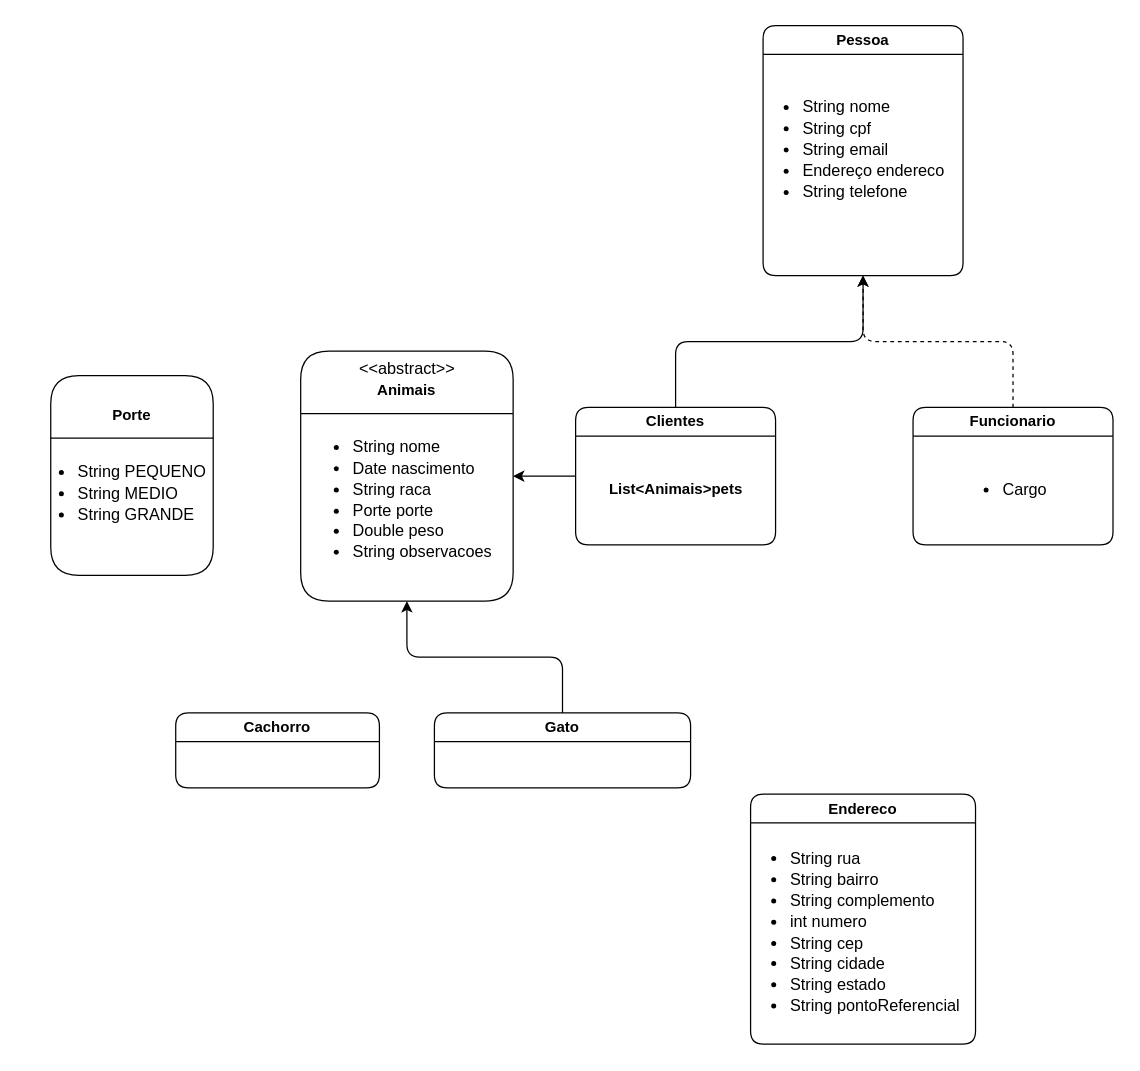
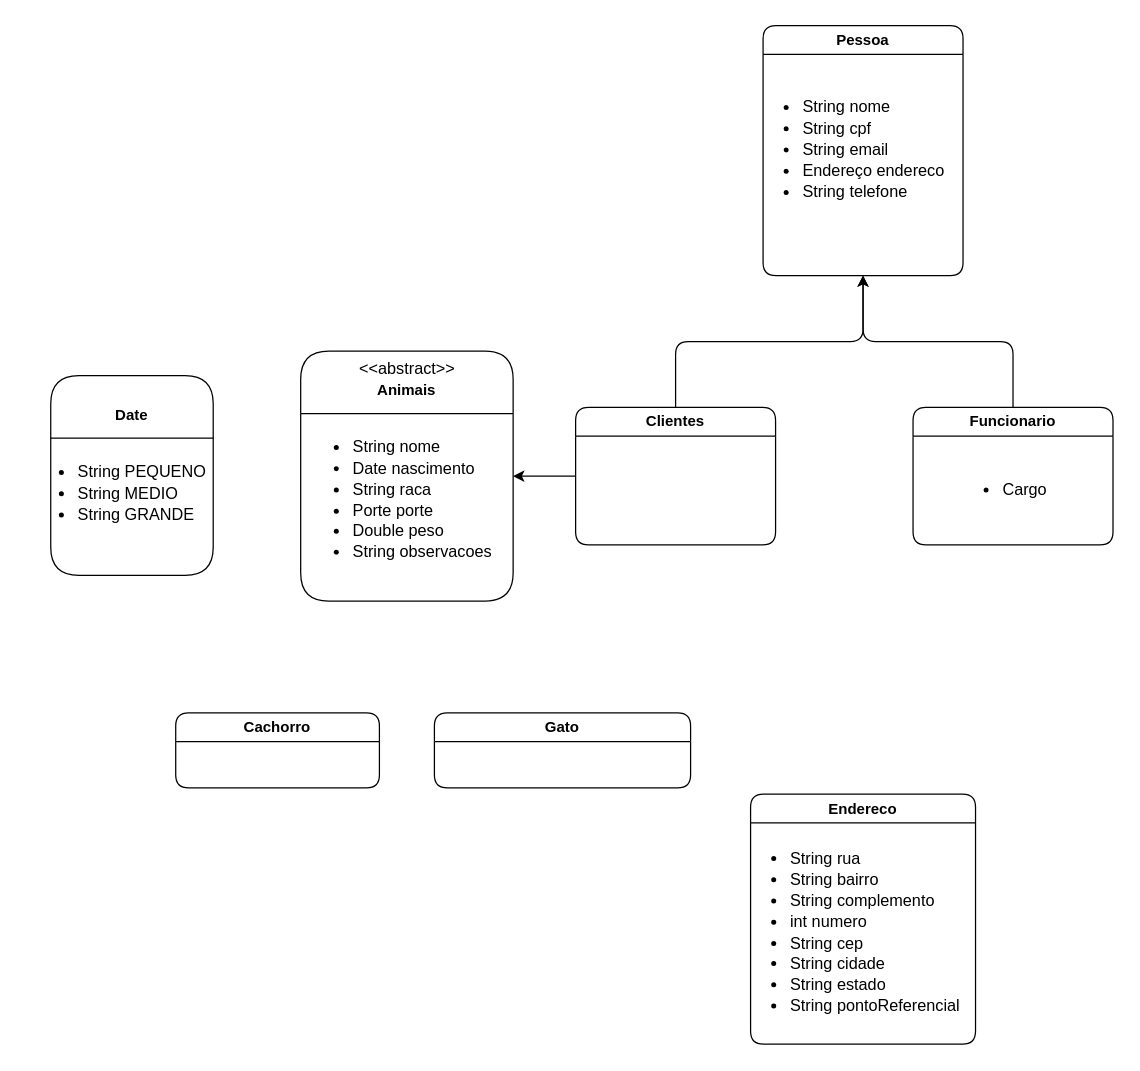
edge "Funcionario" -> "Pessoa": style dashed -> solid
node "Porte": label "Porte" -> "Date"
node "List<Animais>pets": removed
edge "Gato" -> "Animais": removed
